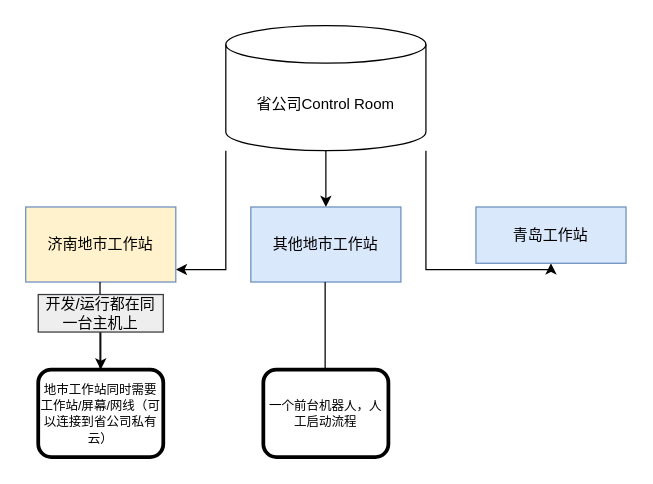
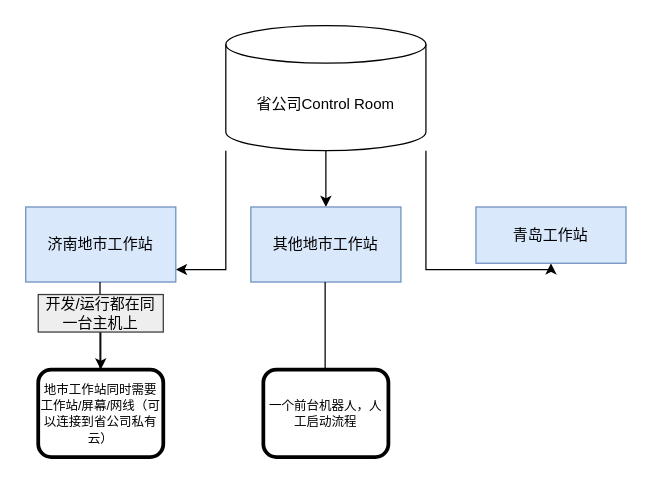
node "济南地市工作站": fillcolor #fff2cc -> #dae8fc
